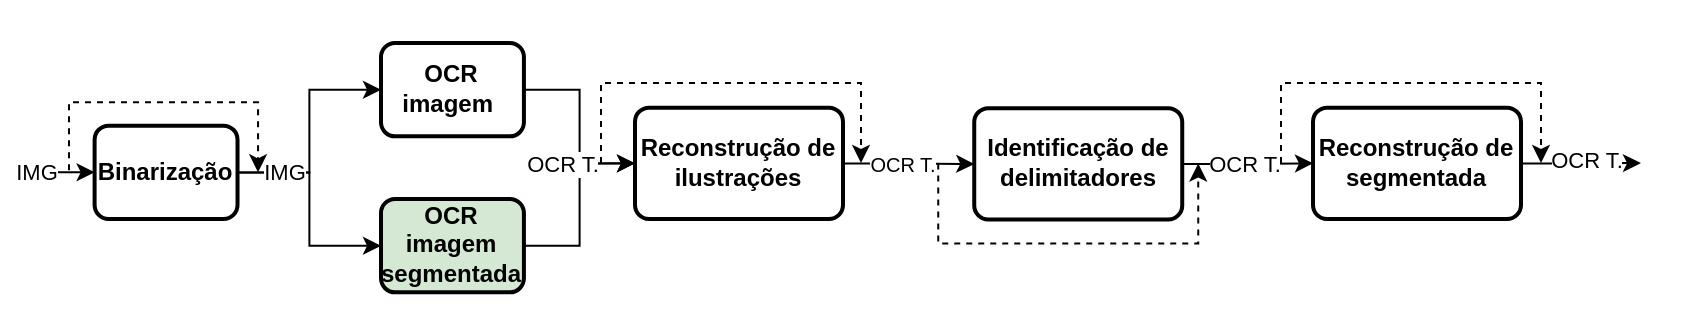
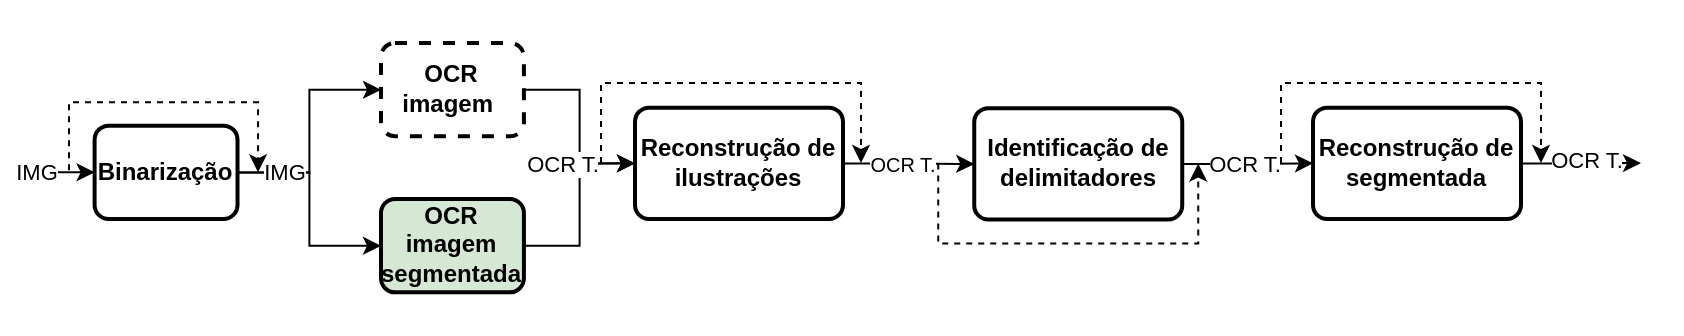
node "OCR imagem": style solid -> dashed
